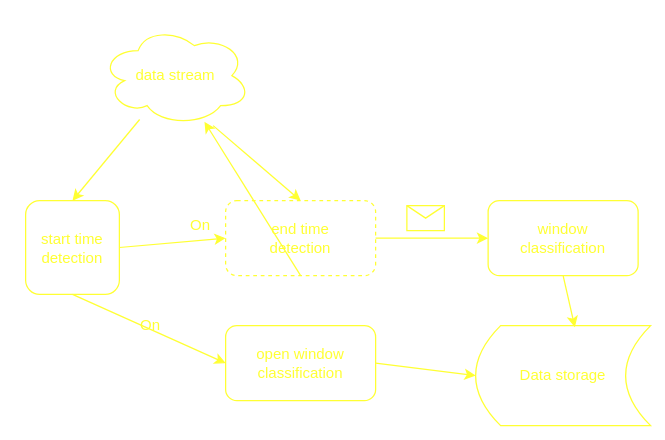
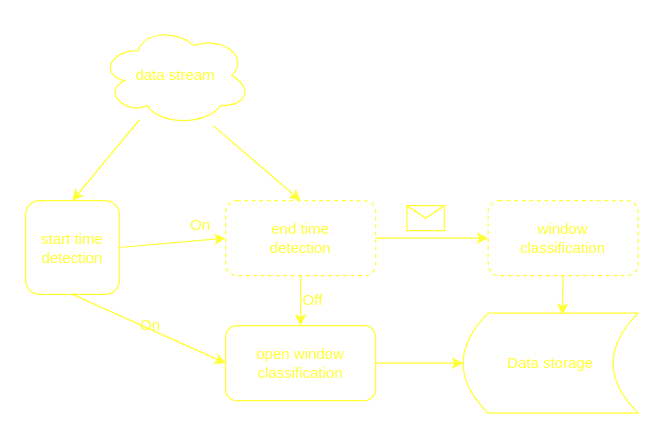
edge "end time detection" -> "data stream": now "end time detection" -> "open window classification"
node "window classification": style solid -> dashed
node "Off": added
node "Data storage": moved (563, 376) -> (551, 363)
